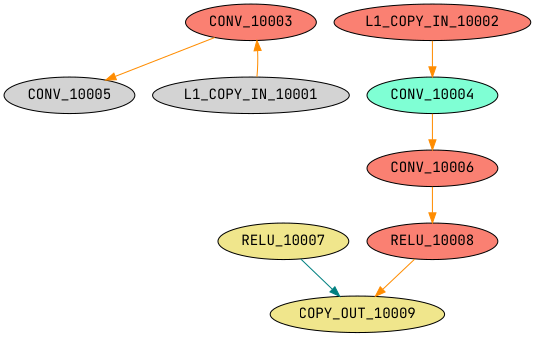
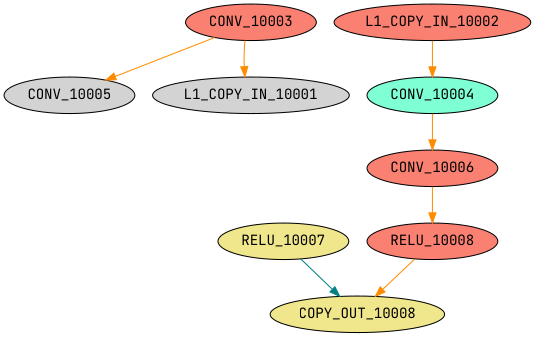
edge "L1_COPY_IN_10001" -> "CONV_10003": reversed
node "COPY_OUT_10009": label "COPY_OUT_10009" -> "COPY_OUT_10008"
